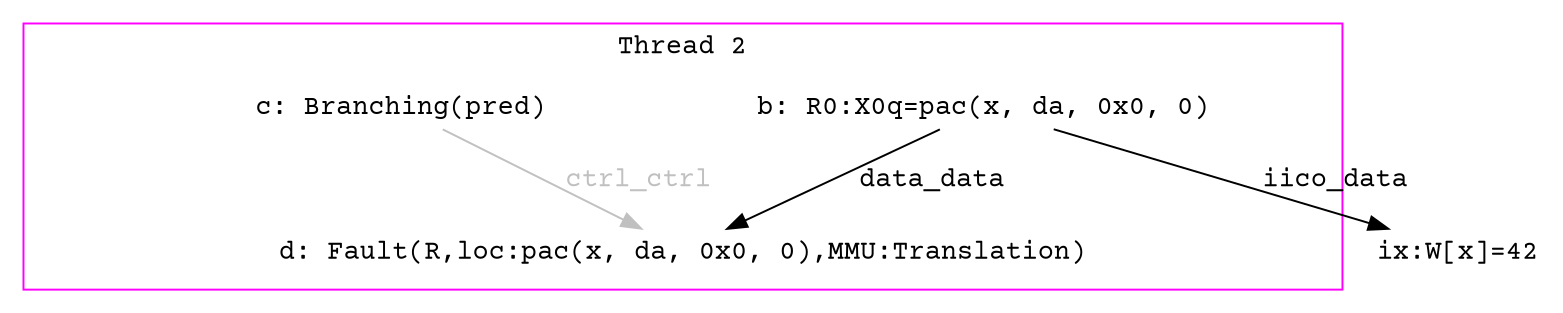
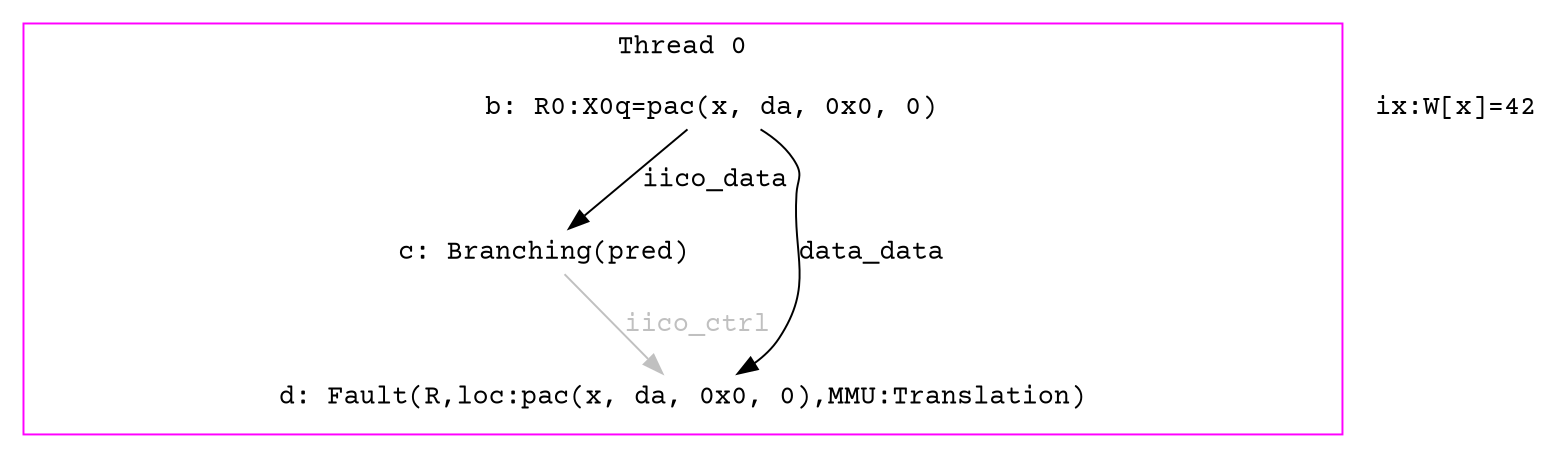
cluster "Thread 2": label "Thread 2" -> "Thread 0"
edge "b: R0:X0q=pac(x, da, 0x0, 0)" -> "ix:W[x]=42": now "b: R0:X0q=pac(x, da, 0x0, 0)" -> "c: Branching(pred)"
edge "c: Branching(pred)" -> "d: Fault(R,loc:pac(x, da, 0x0, 0),MMU:Translation)": label "ctrl_ctrl" -> "iico_ctrl"
